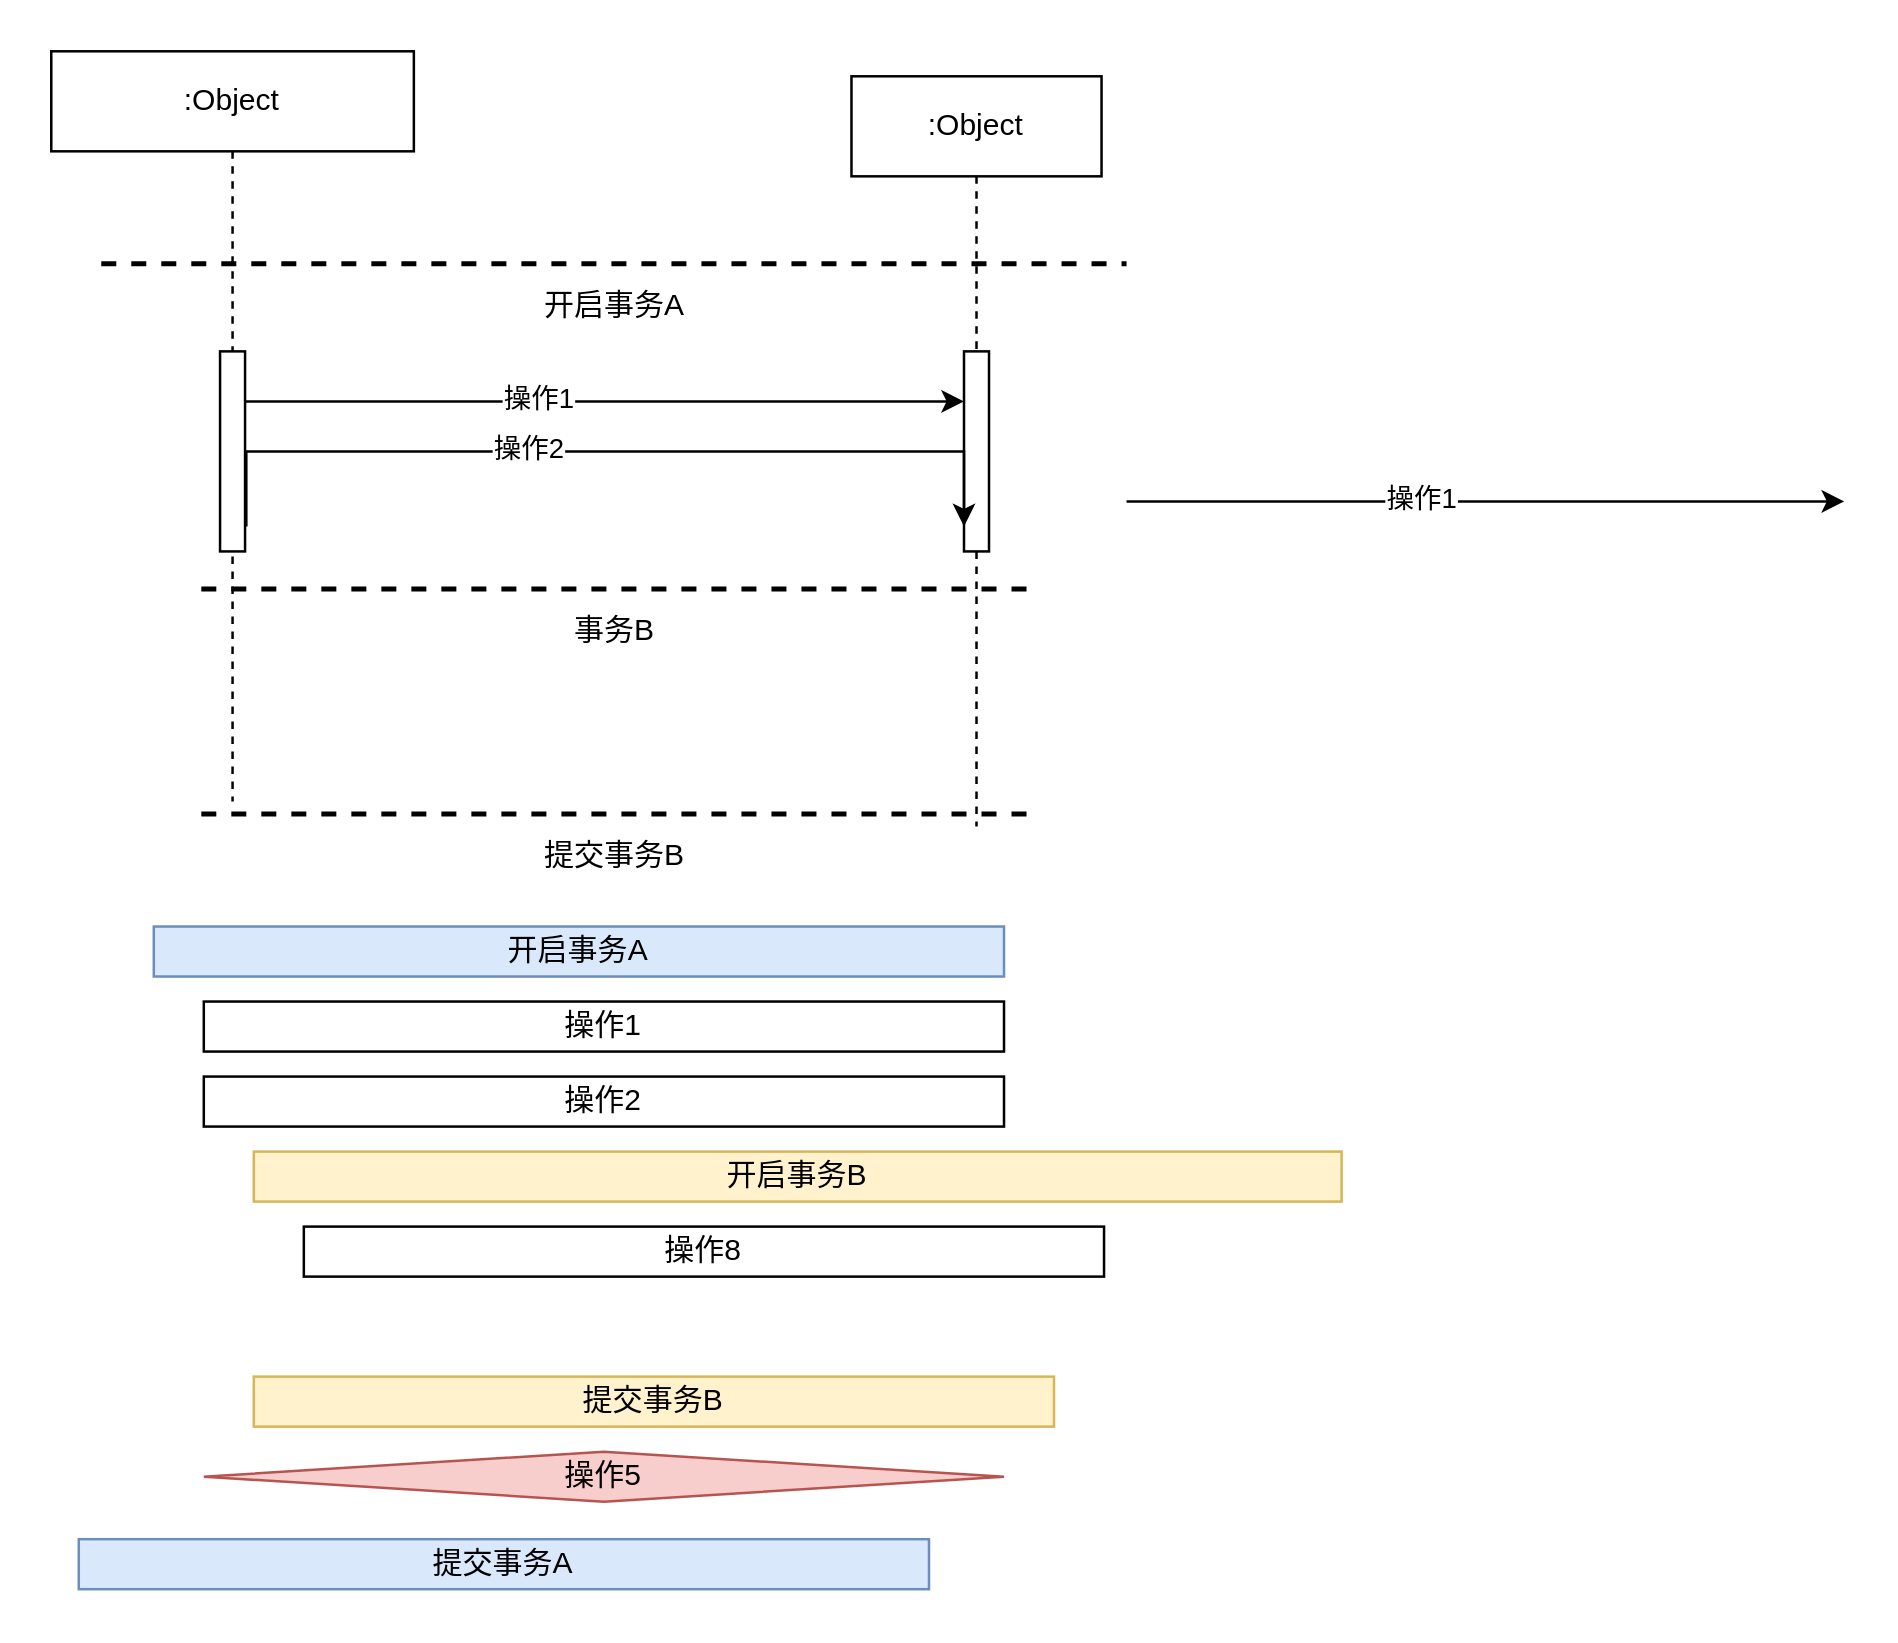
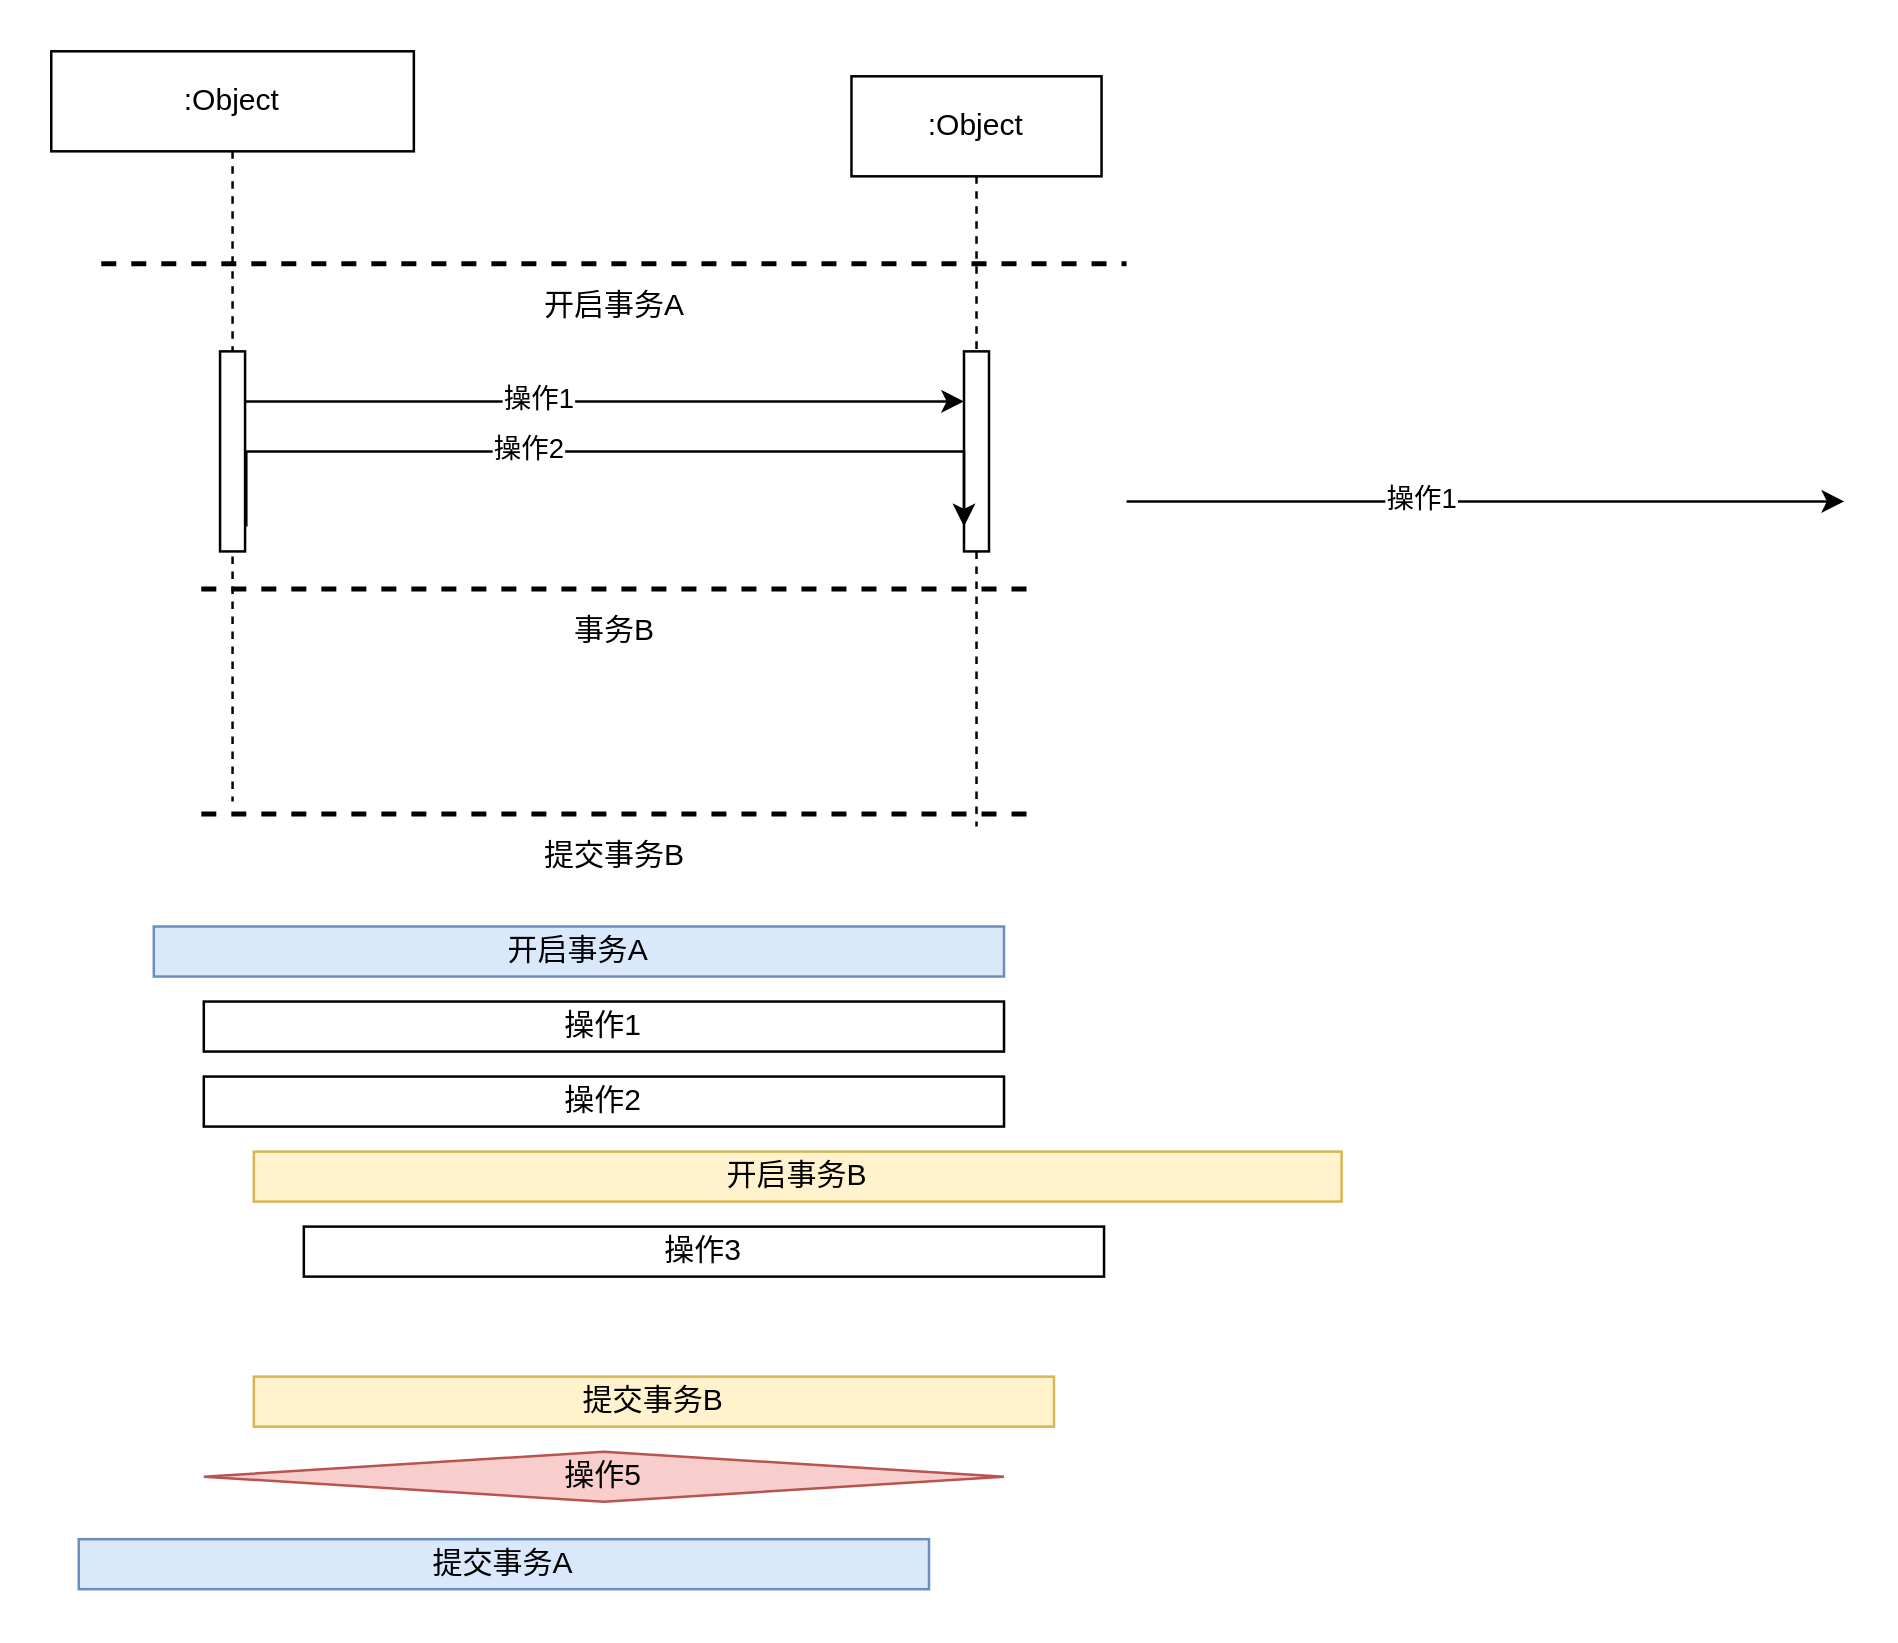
node "操作8": label "操作8" -> "操作3"
